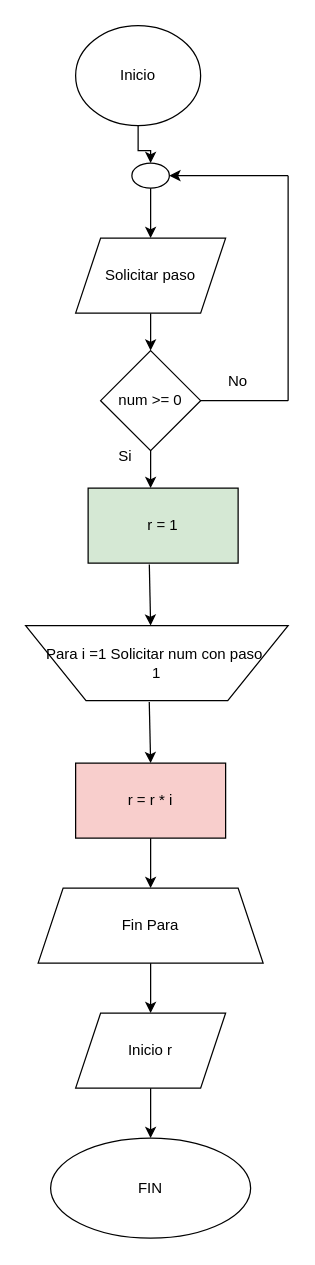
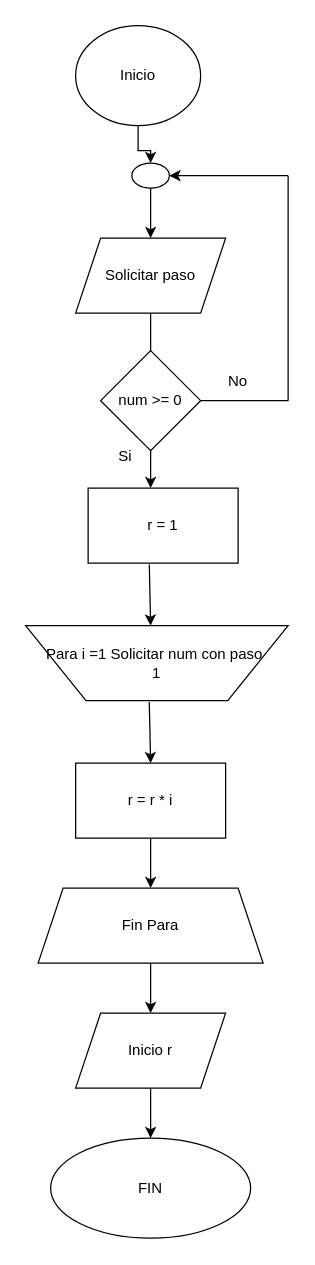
edge "Solicitar paso" -> "num >= 0": arrowhead classic -> none
node "r = 1": fillcolor #d5e8d4 -> #ffffff
node "r = r * i": fillcolor #f8cecc -> #ffffff
